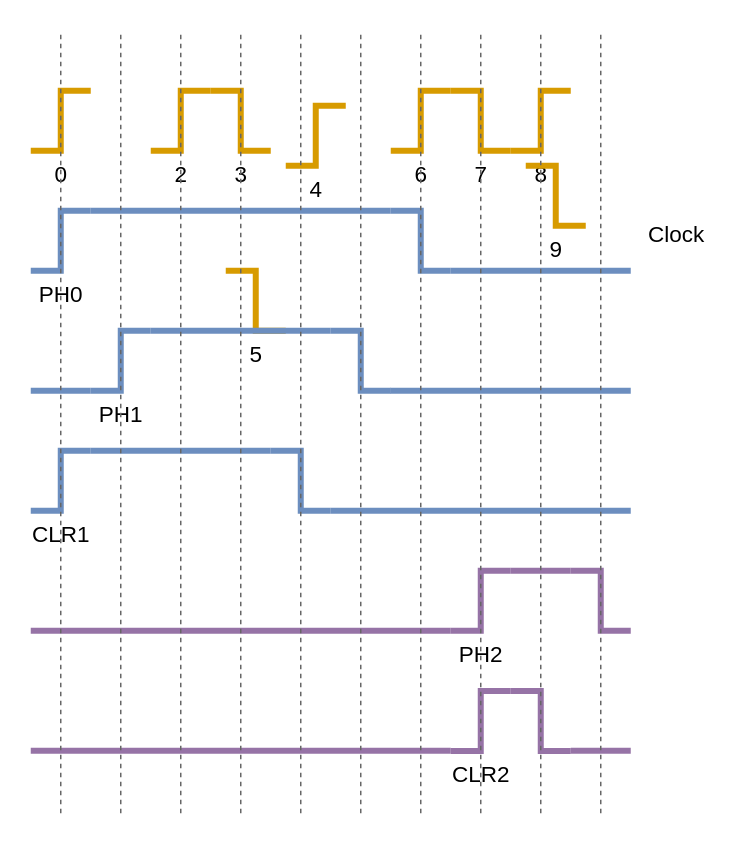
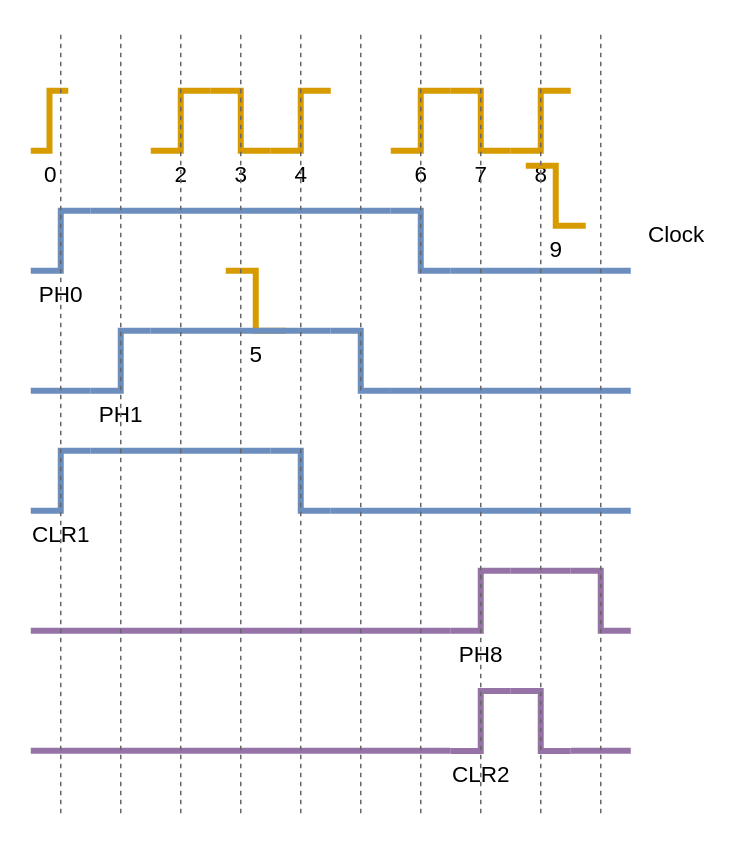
node "0": size 60x60 -> 38x60
node "4": moved (316, 136) -> (301, 121)
node "PH2": label "PH2" -> "PH8"
